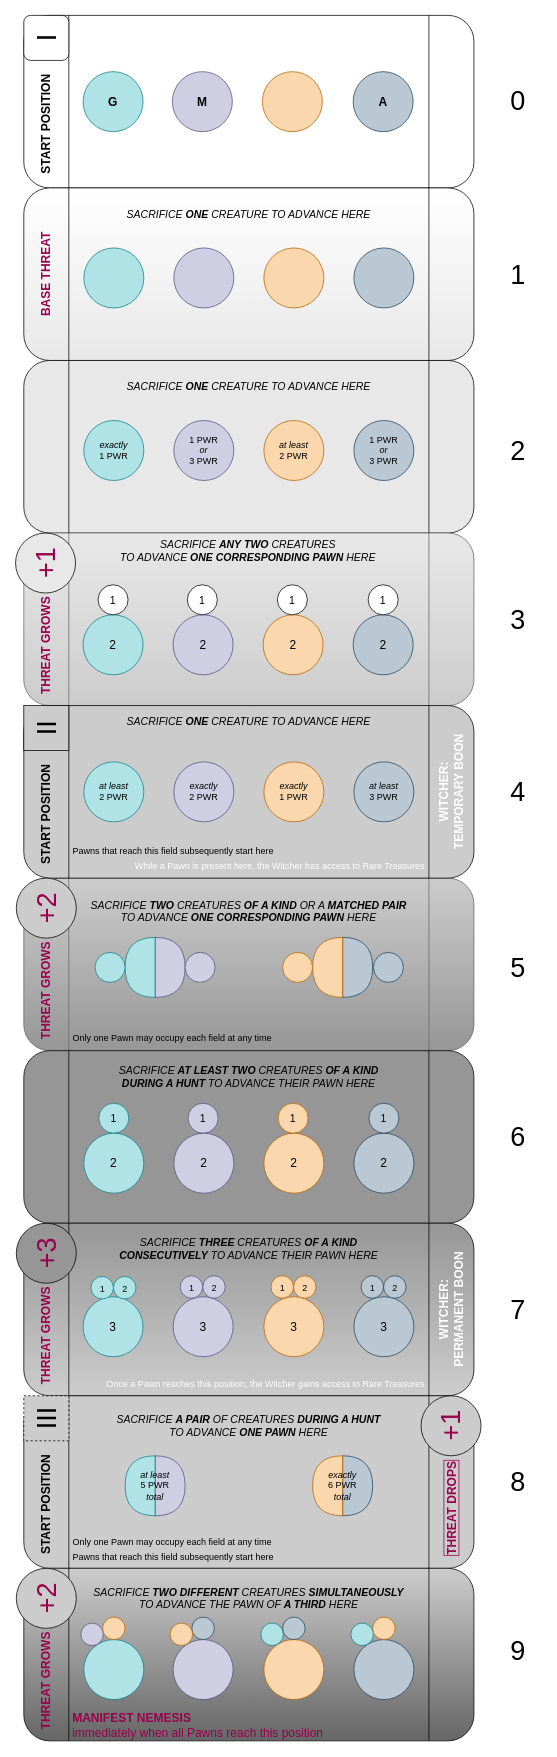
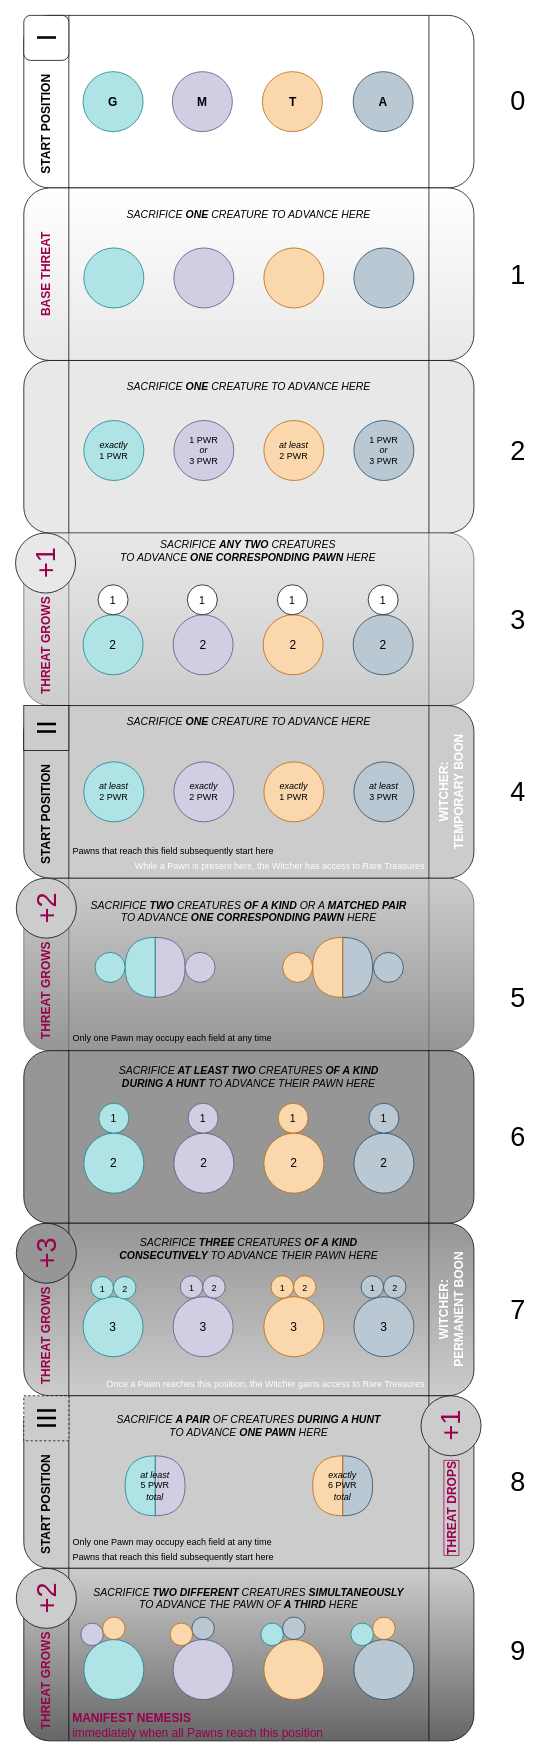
node "T": added
node "5": moved (518, 967) -> (518, 997)
